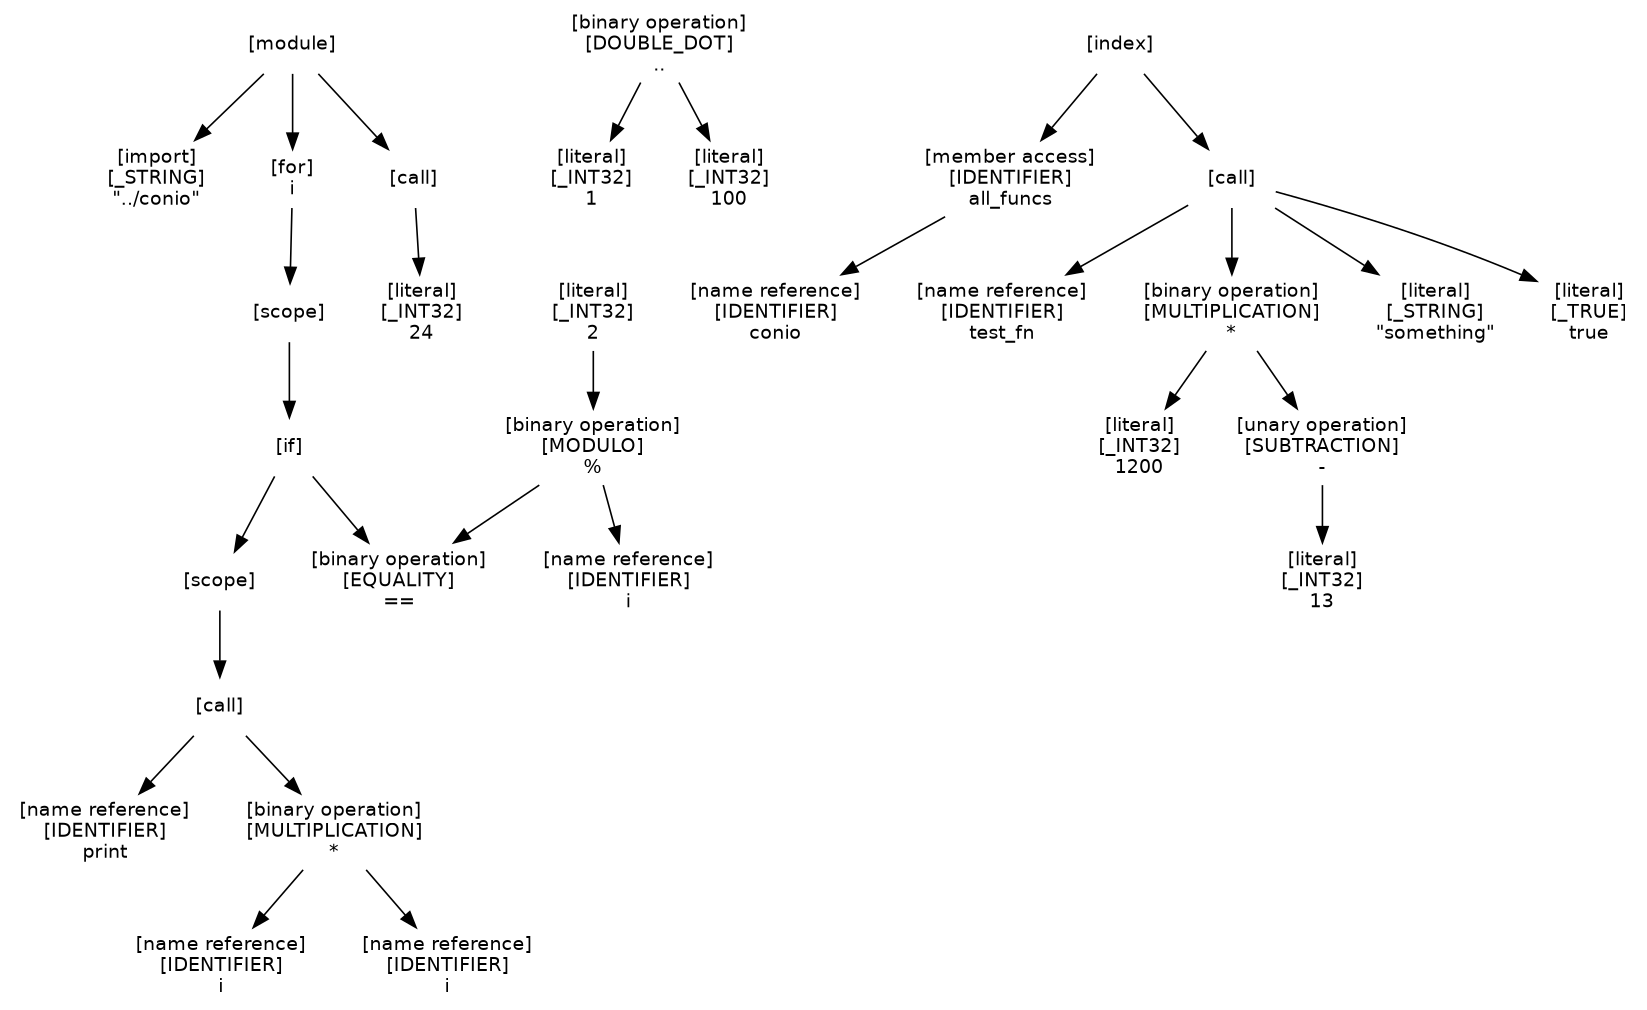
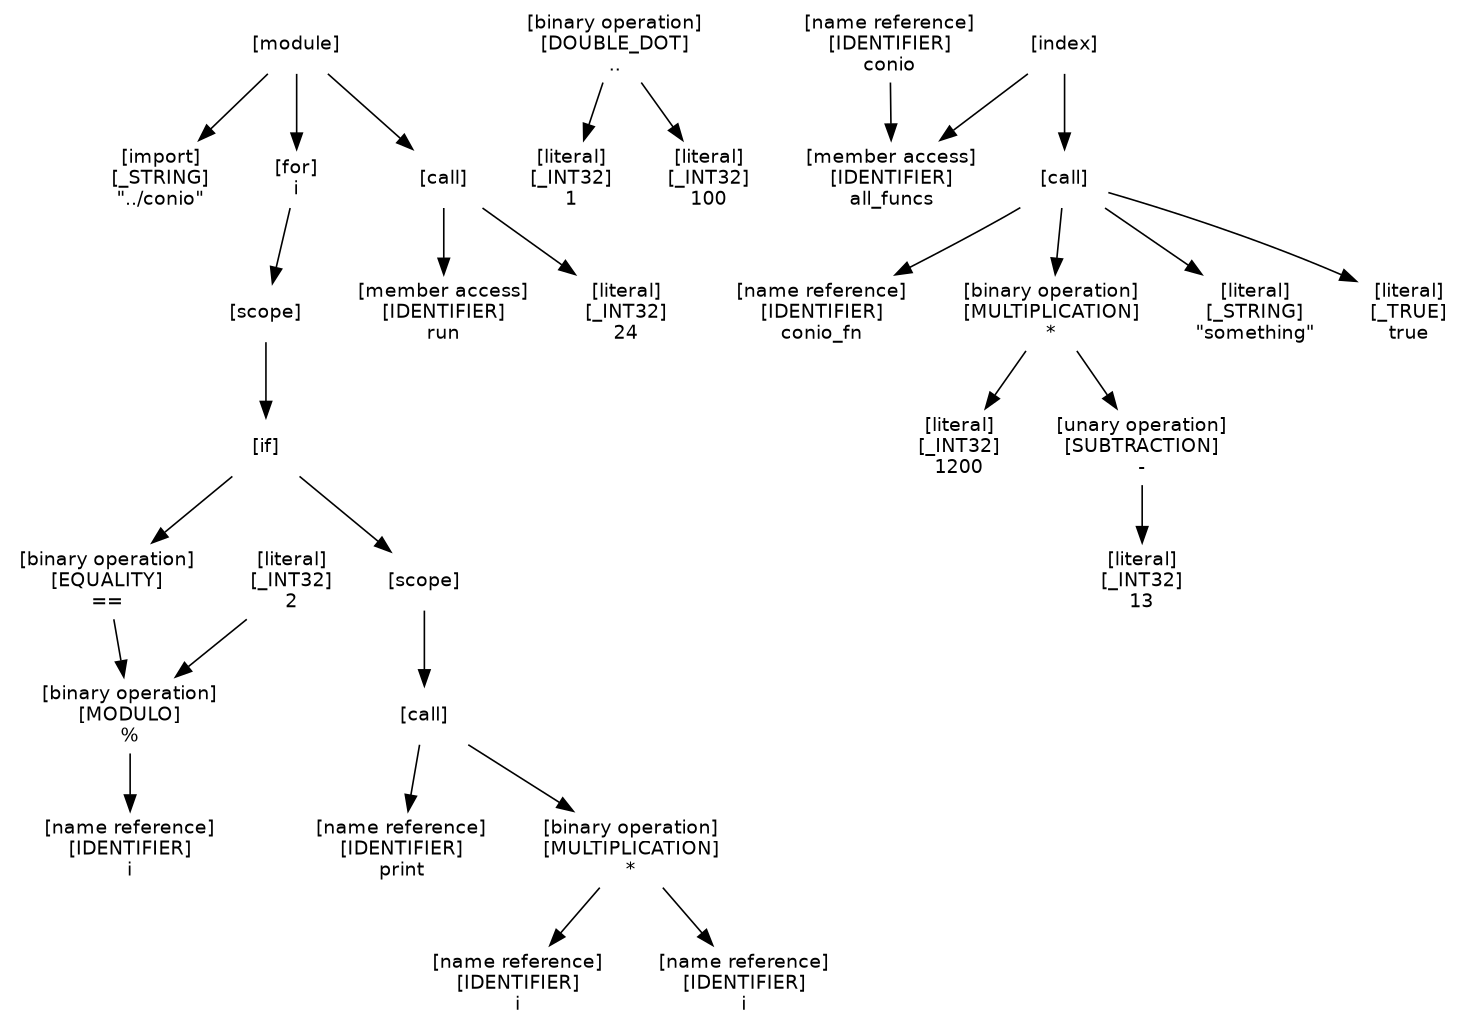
edge "[member access] [IDENTIFIER] all_funcs" -> "[name reference] [IDENTIFIER] conio": reversed
node "[member access] [IDENTIFIER] run": added
node "[name reference] [IDENTIFIER] test_fn": label "[name reference] [IDENTIFIER] test_fn" -> "[name reference] [IDENTIFIER] conio_fn"
edge "[binary operation] [MODULO] %" -> "[binary operation] [EQUALITY] ==": reversed
